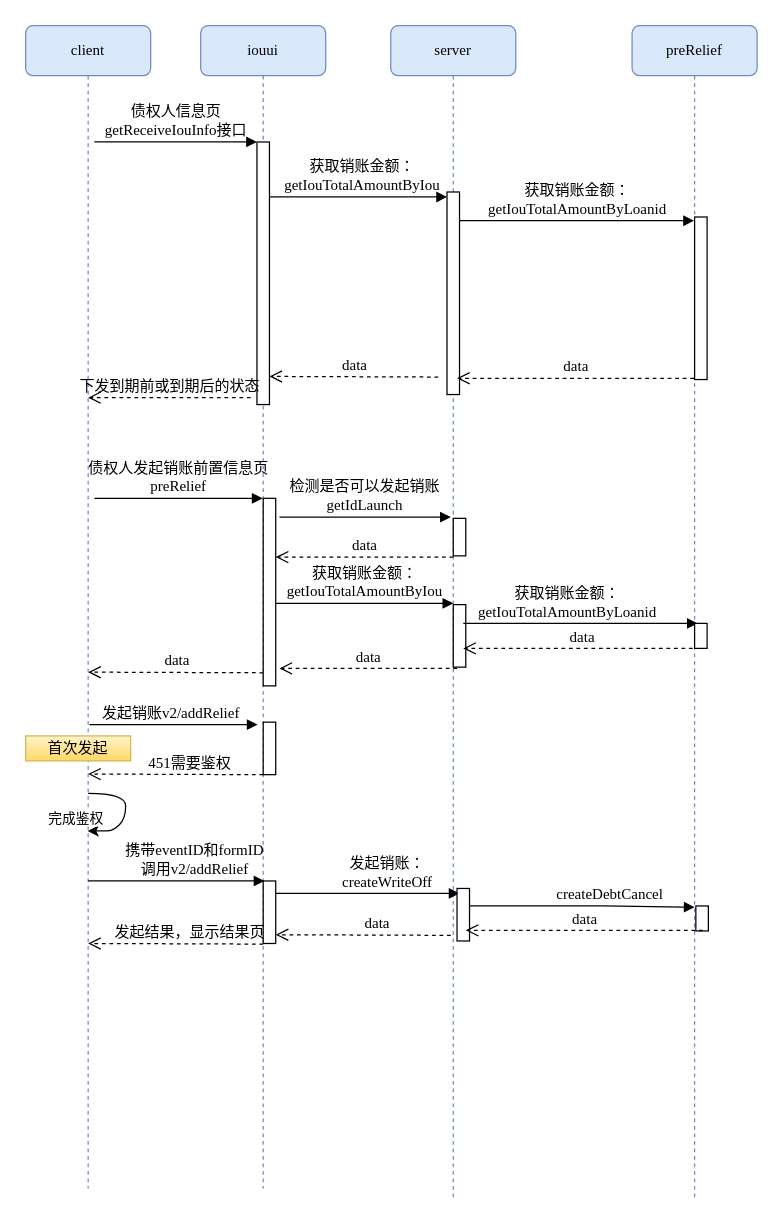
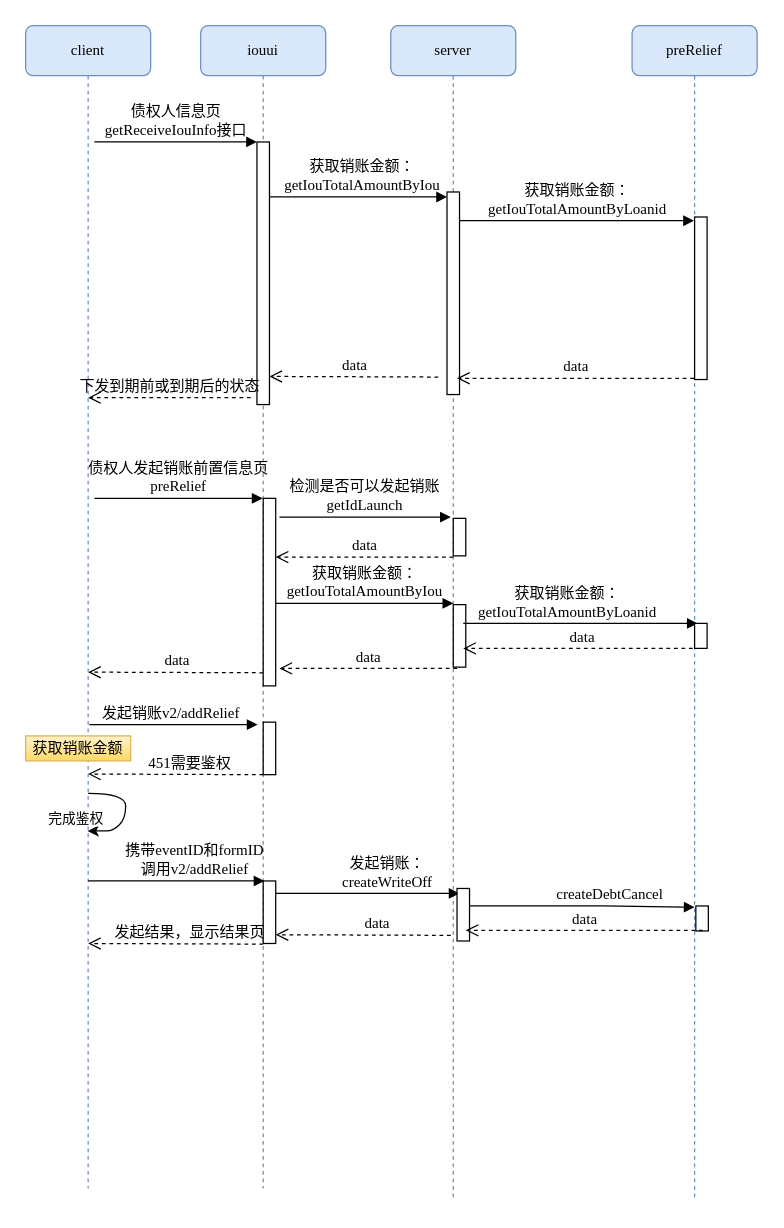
node "首次发起": label "首次发起" -> "获取销账金额"
